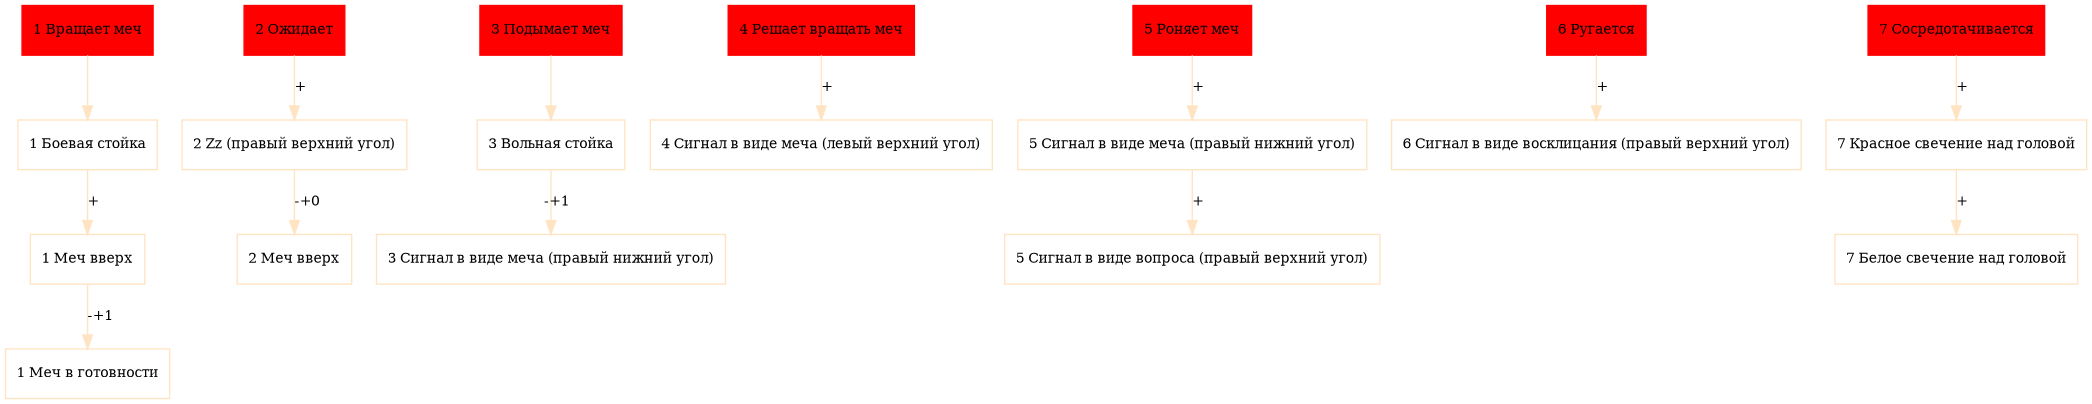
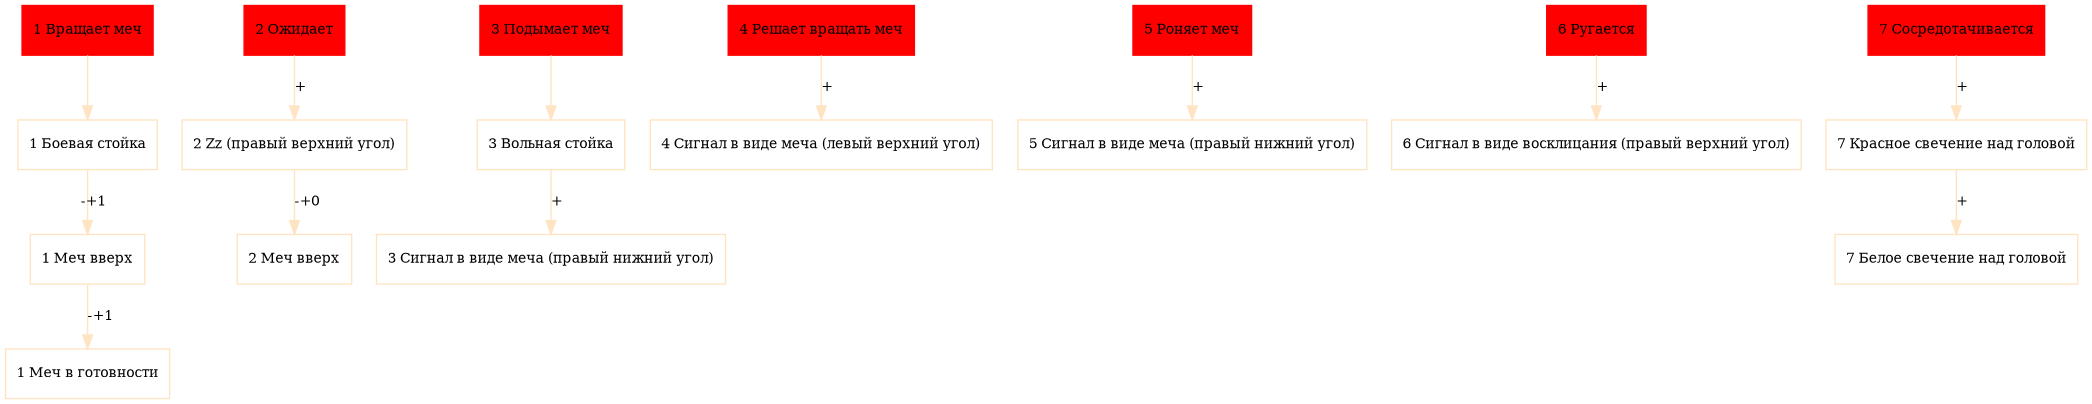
edge "1 Боевая стойка" -> "1 Меч вверх": label "+" -> "-+1"
edge "3 Вольная стойка" -> "3 Сигнал в виде меча (правый нижний угол)": label "-+1" -> "+"
node "5 Сигнал в виде вопроса (правый верхний угол)": removed
